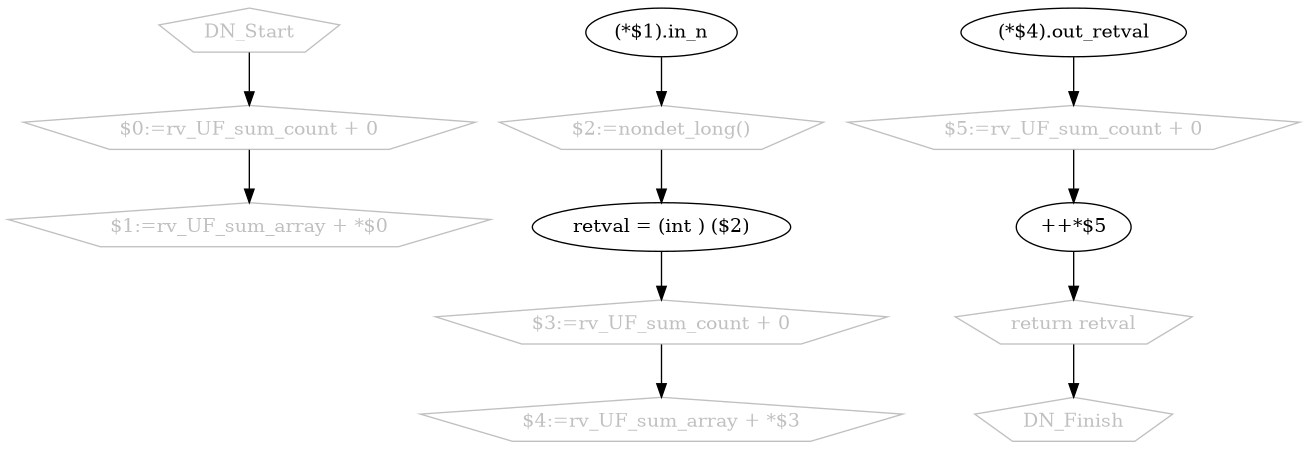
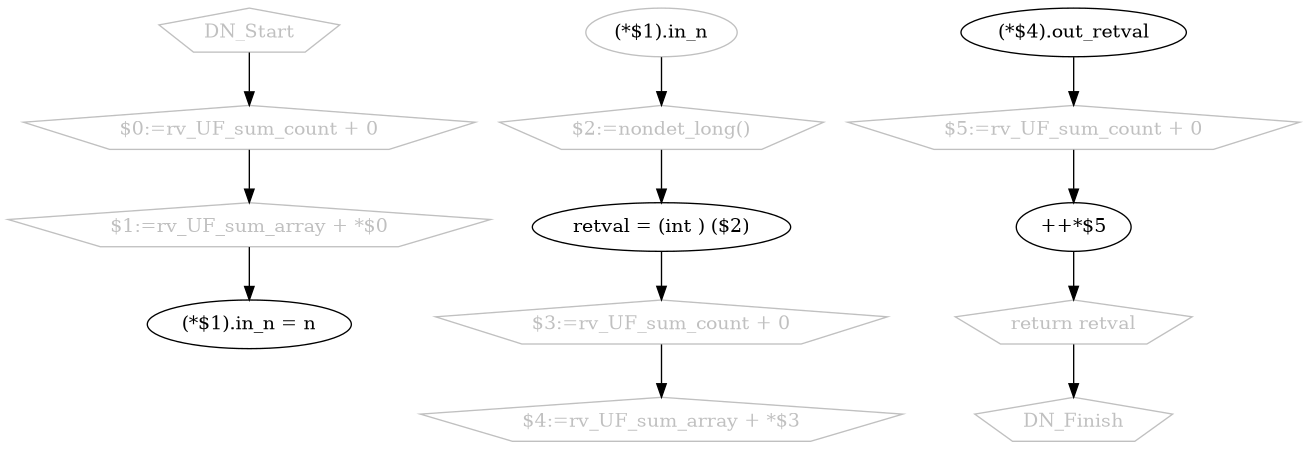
node "(*$1).in_n": color black -> grey
node "(*$1).in_n = n": added
